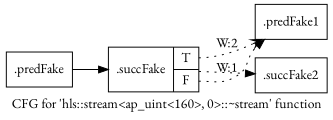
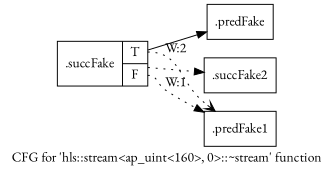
edge ".predFake" -> ".succFake": reversed
